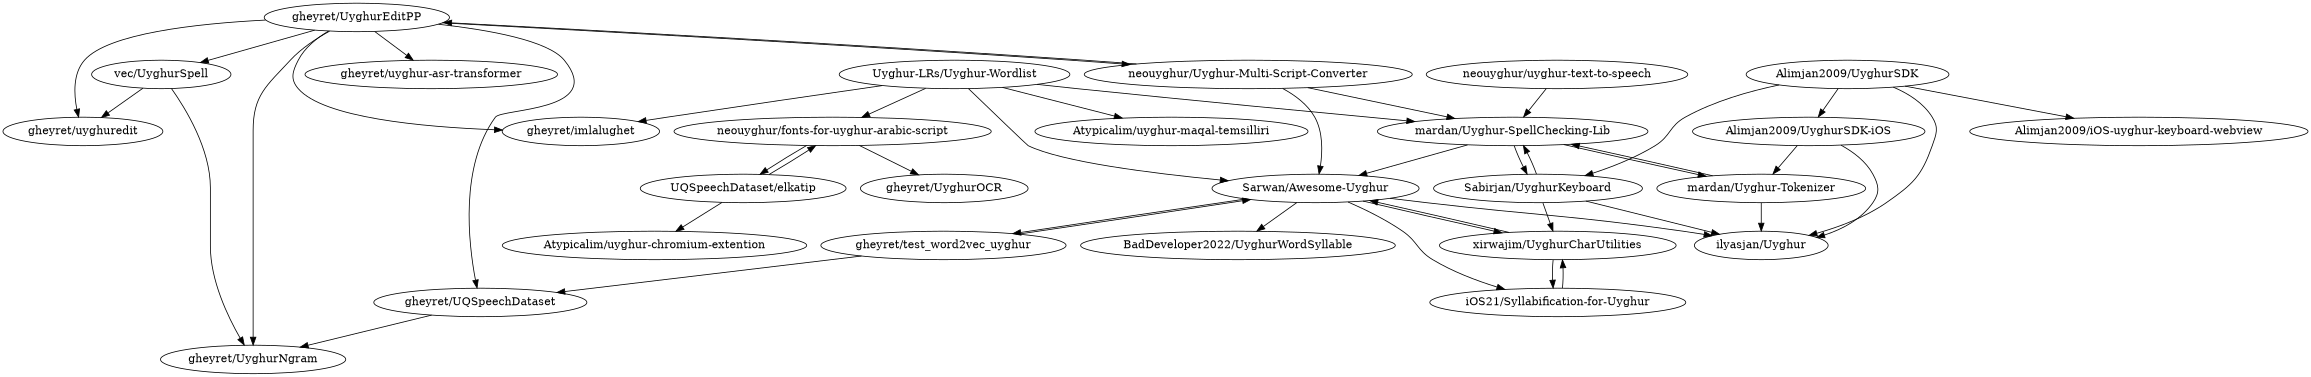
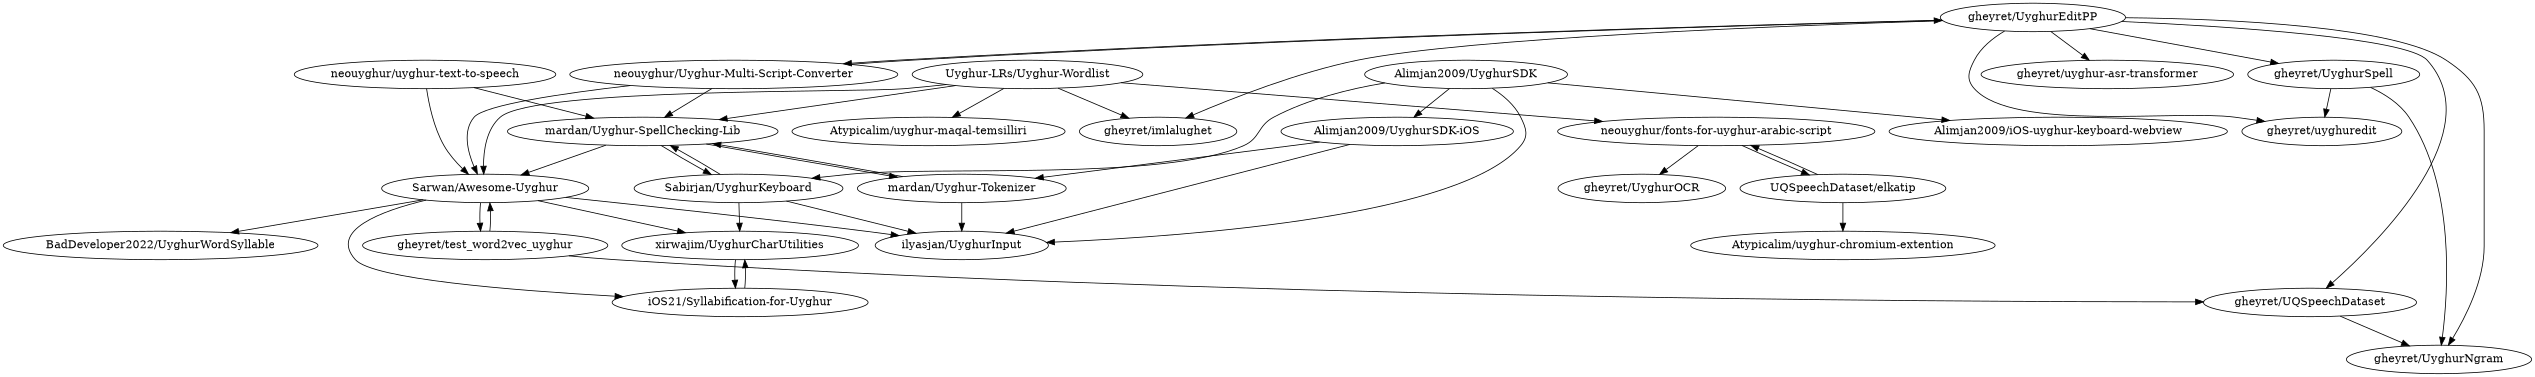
node "vec/UyghurSpell": label "vec/UyghurSpell" -> "gheyret/UyghurSpell"
edge "xirwajim/UyghurCharUtilities" -> "Sarwan/Awesome-Uyghur": now "neouyghur/uyghur-text-to-speech" -> "Sarwan/Awesome-Uyghur"
node "ilyasjan/Uyghur": label "ilyasjan/Uyghur" -> "ilyasjan/UyghurInput"
